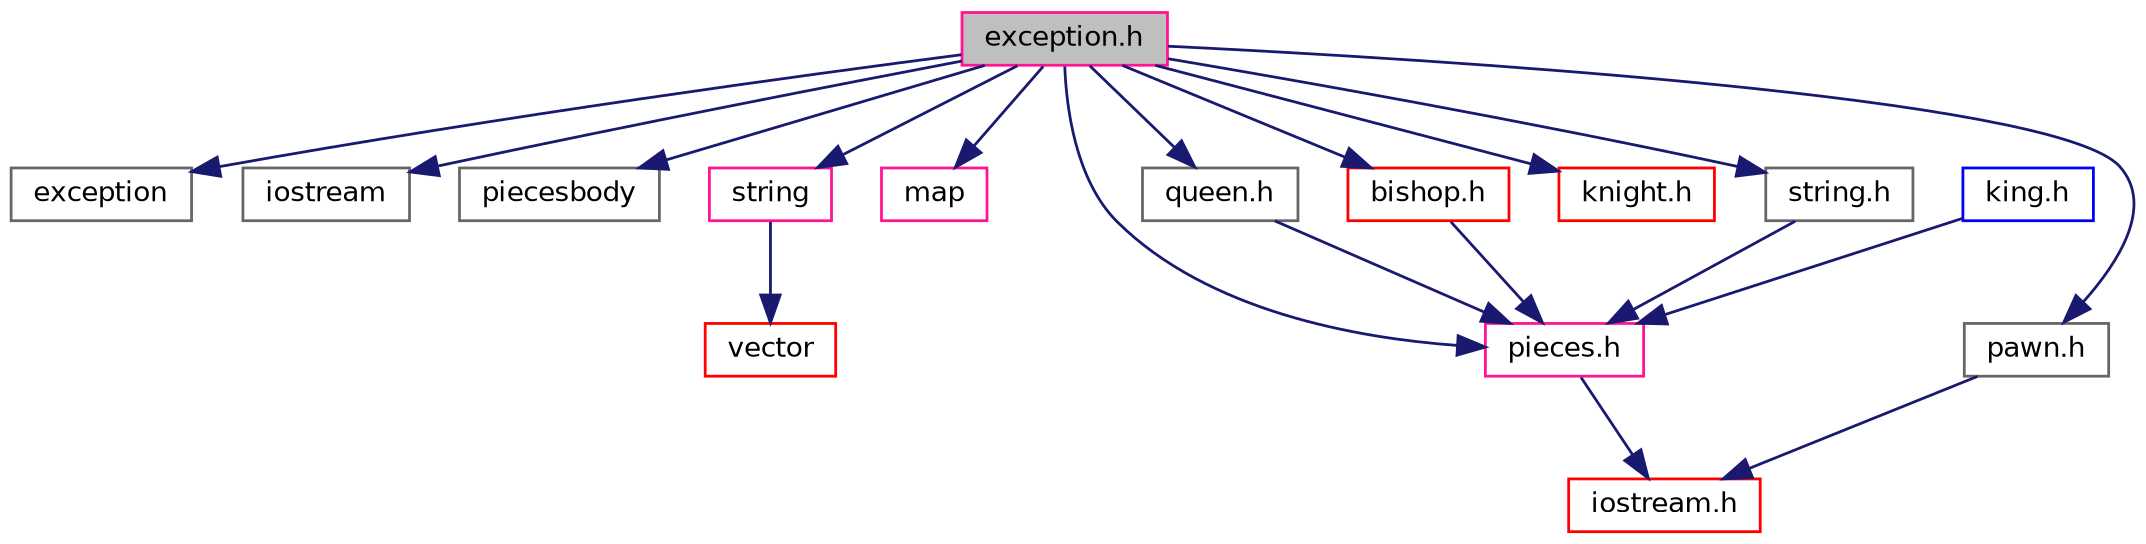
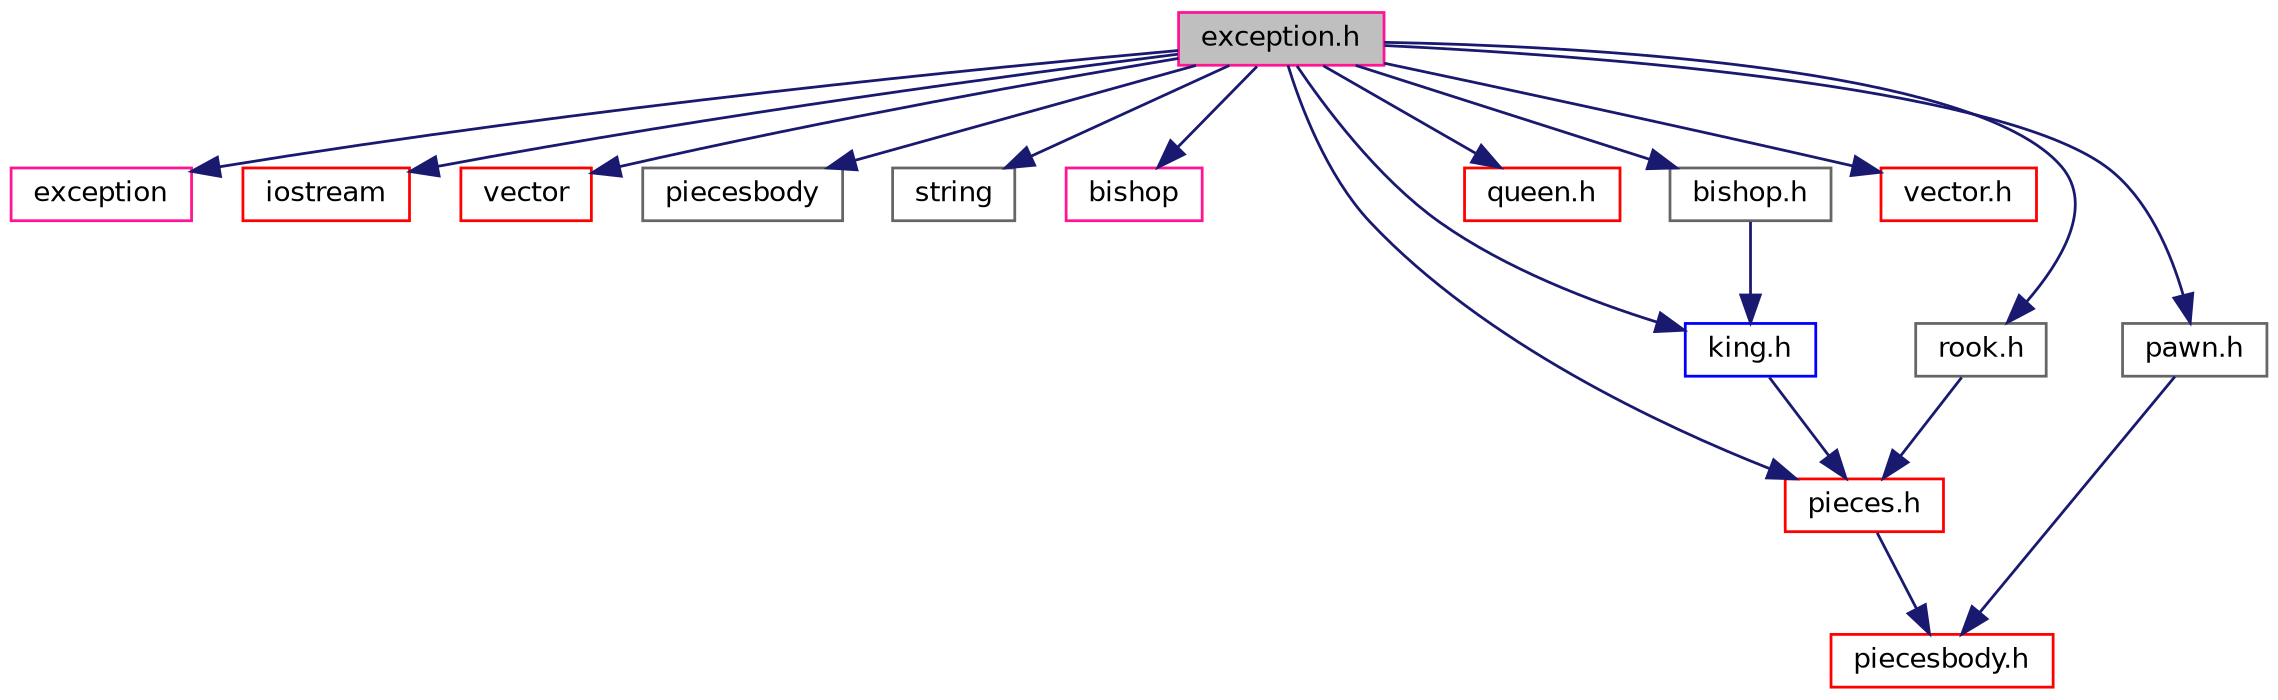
node "exception": color gray40 -> deeppink
node "iostream": color gray40 -> red
node "string": color deeppink -> gray40
node "map": label "map" -> "bishop"
node "queen.h": color gray40 -> red
node "bishop.h": color red -> gray40
node "knight.h": label "knight.h" -> "vector.h"
node "string.h": label "string.h" -> "rook.h"
edge "exception.h" -> "king.h": added
edge "string" -> "vector": now "exception.h" -> "vector"
edge "bishop.h" -> "pieces.h": now "bishop.h" -> "king.h"
edge "queen.h" -> "pieces.h": removed
node "pieces.h": color deeppink -> red
node "iostream.h": label "iostream.h" -> "piecesbody.h"
